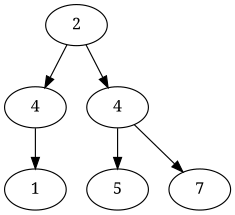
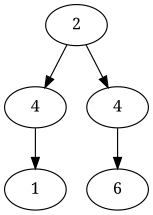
node "5": removed
node "7": label "7" -> "6"
